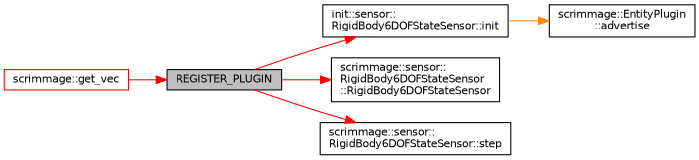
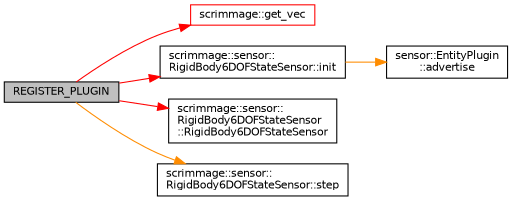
node "init::sensor:: RigidBody6DOFStateSensor::init": label "init::sensor:: RigidBody6DOFStateSensor::init" -> "scrimmage::sensor:: RigidBody6DOFStateSensor::init"
node "scrimmage::EntityPlugin ::advertise": label "scrimmage::EntityPlugin ::advertise" -> "sensor::EntityPlugin ::advertise"
edge "scrimmage::get_vec" -> "REGISTER_PLUGIN": reversed
edge "REGISTER_PLUGIN" -> "scrimmage::sensor:: RigidBody6DOFStateSensor::step": color red -> darkorange
